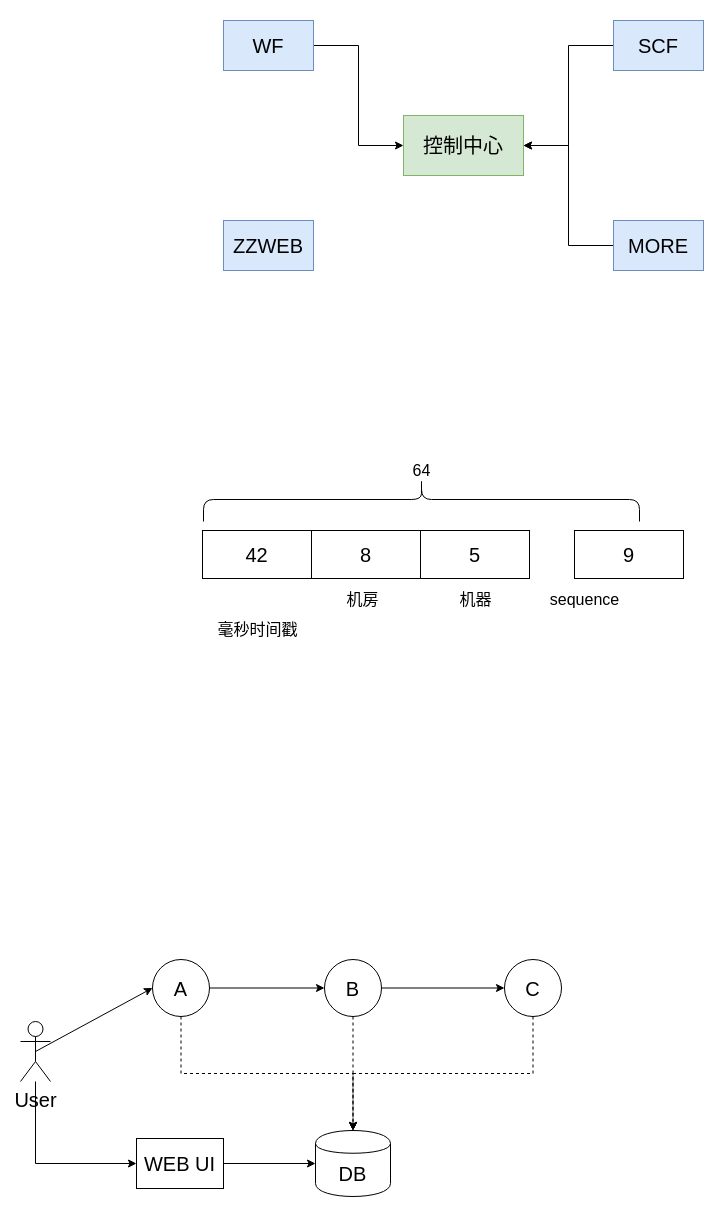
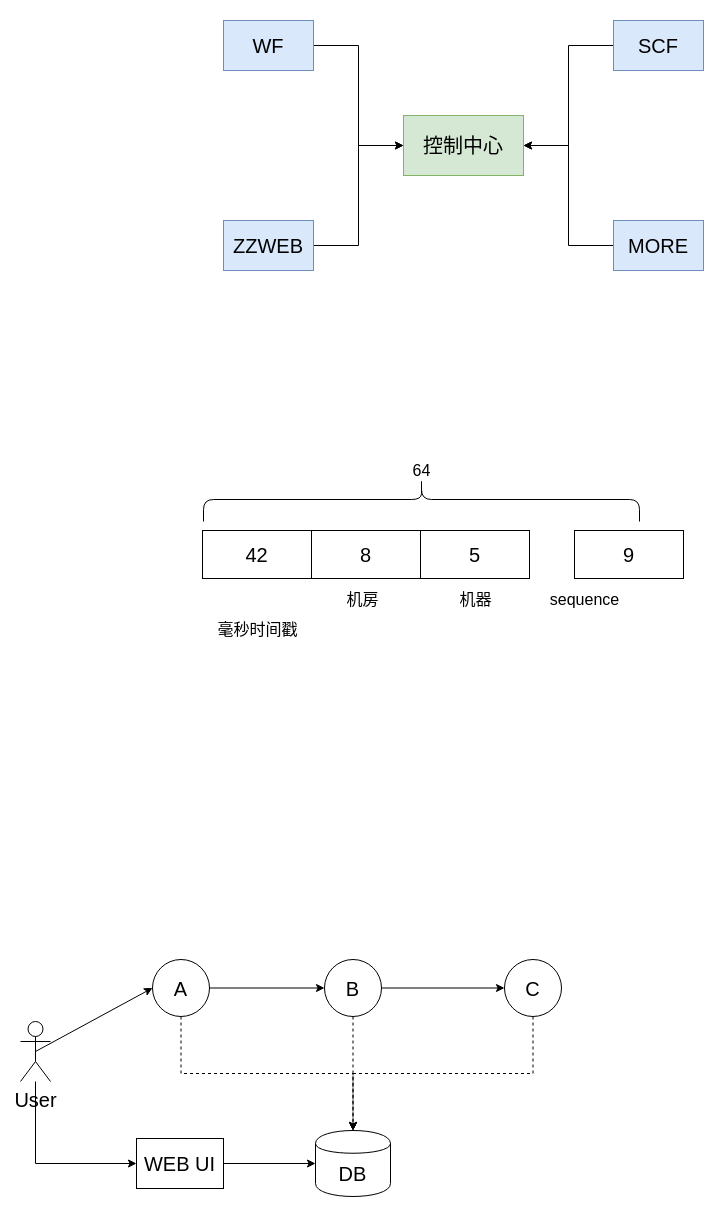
edge "ZZWEB" -> "控制中心": added
